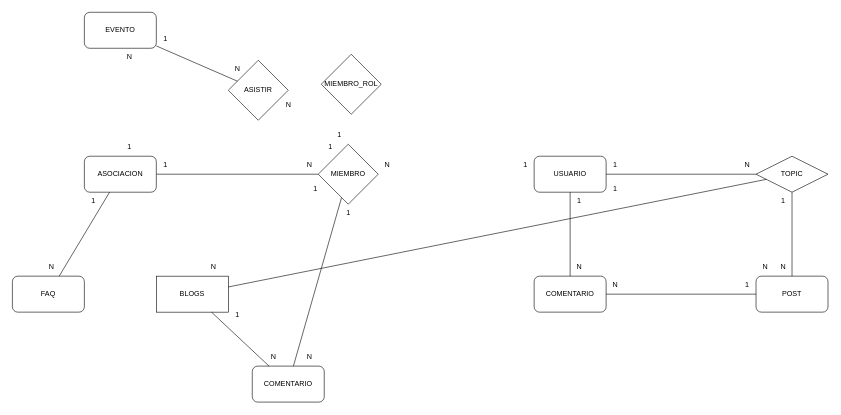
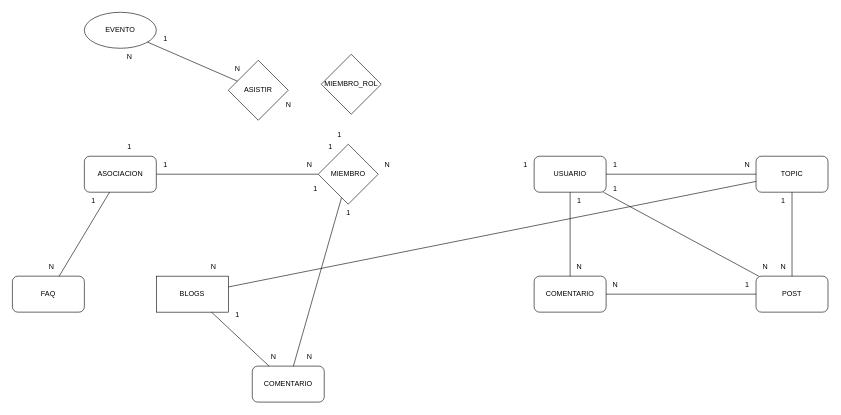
node "EVENTO": shape rounded rectangle -> ellipse
node "TOPIC": shape diamond -> rounded rectangle
edge "USUARIO" -- "POST": added
